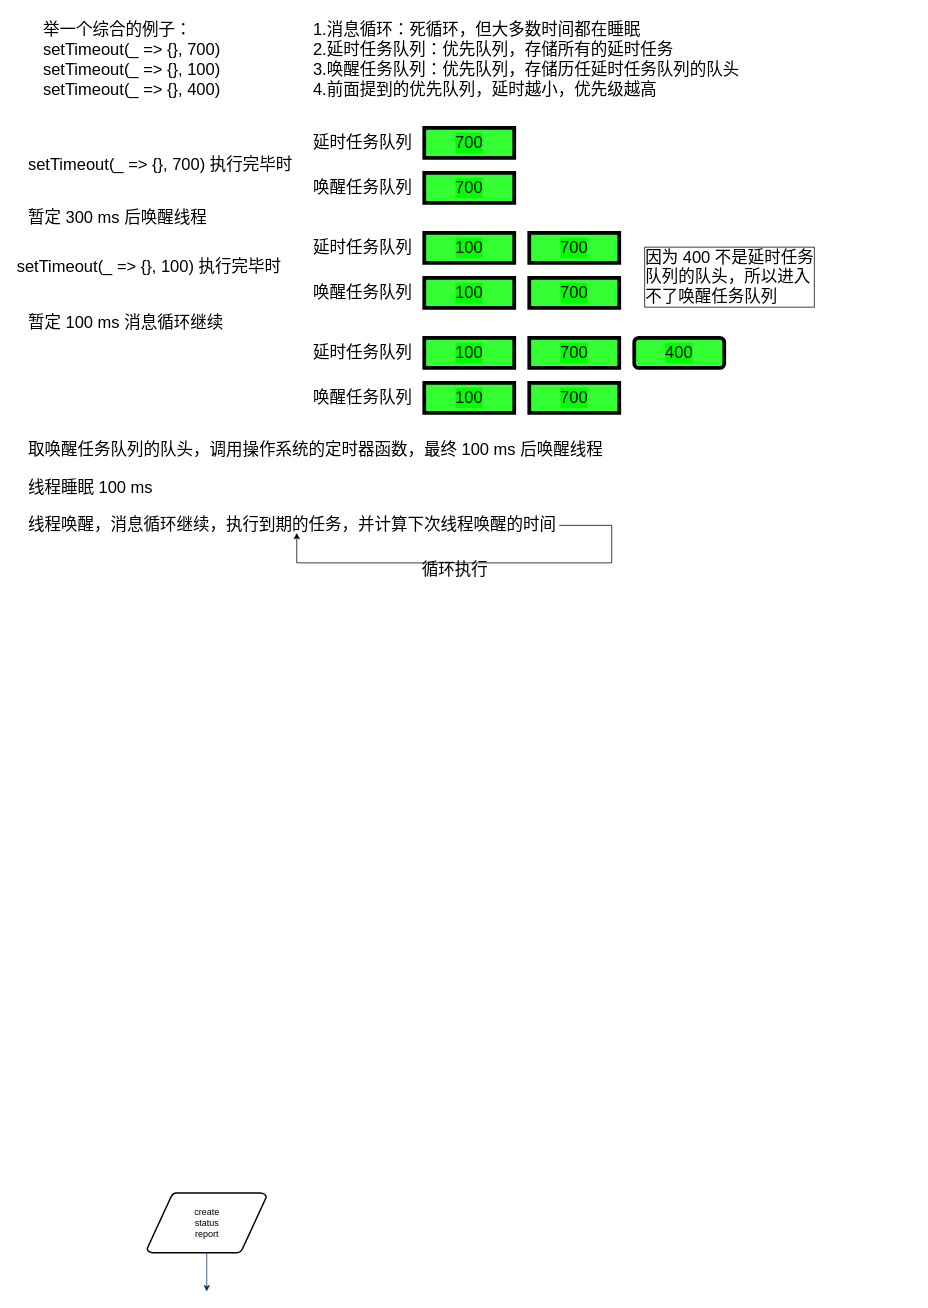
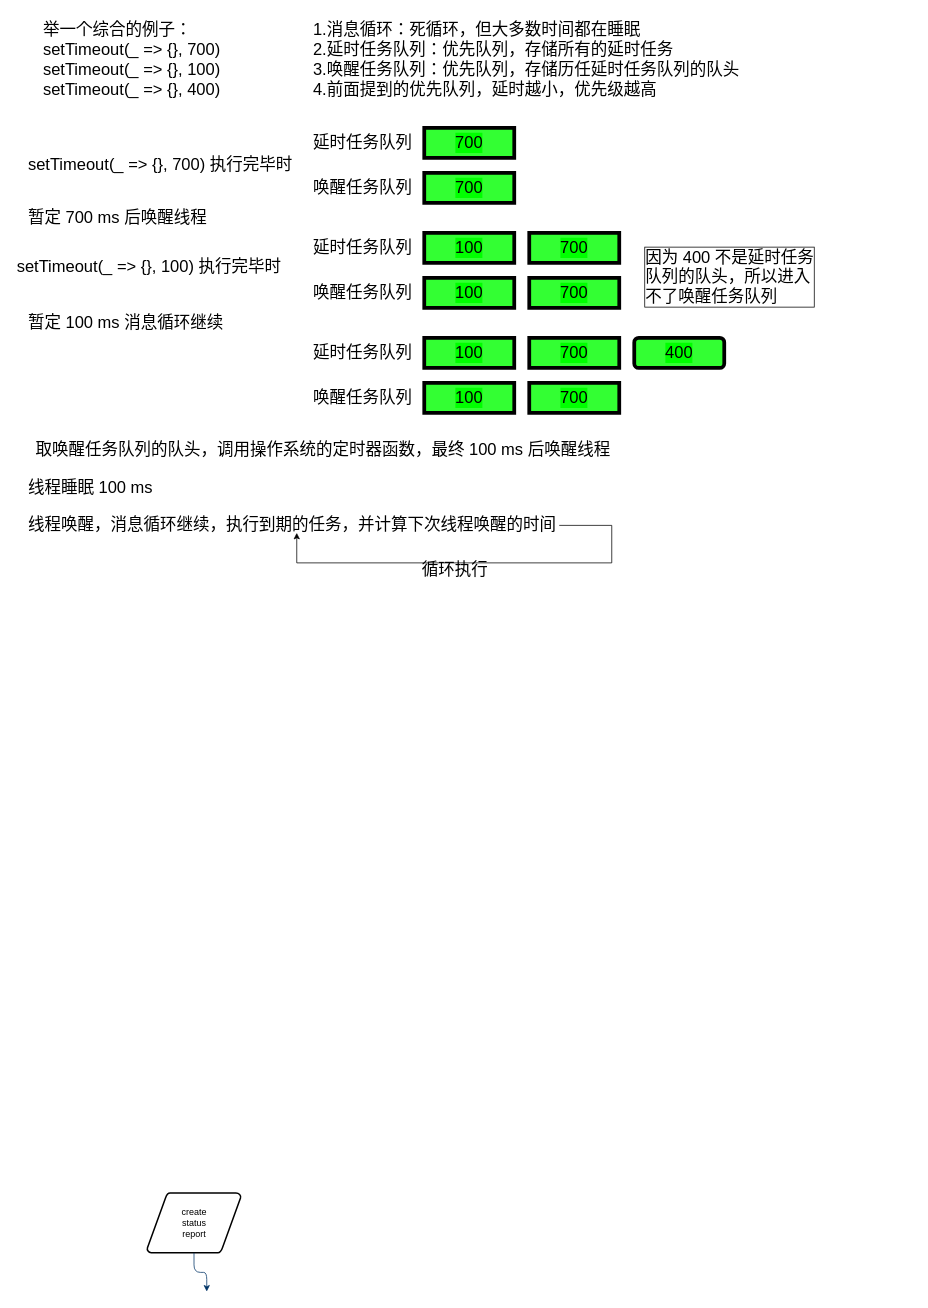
node "暂定 300 ms 后唤醒线程": label "暂定 300 ms 后唤醒线程" -> "暂定 700 ms 后唤醒线程"
node "取唤醒任务队列的队头，调用操作系统的定时器函数，最终 100 ms 后唤醒线程": moved (327, 450) -> (334, 450)
node "create status report": size 119x60 -> 94x60
